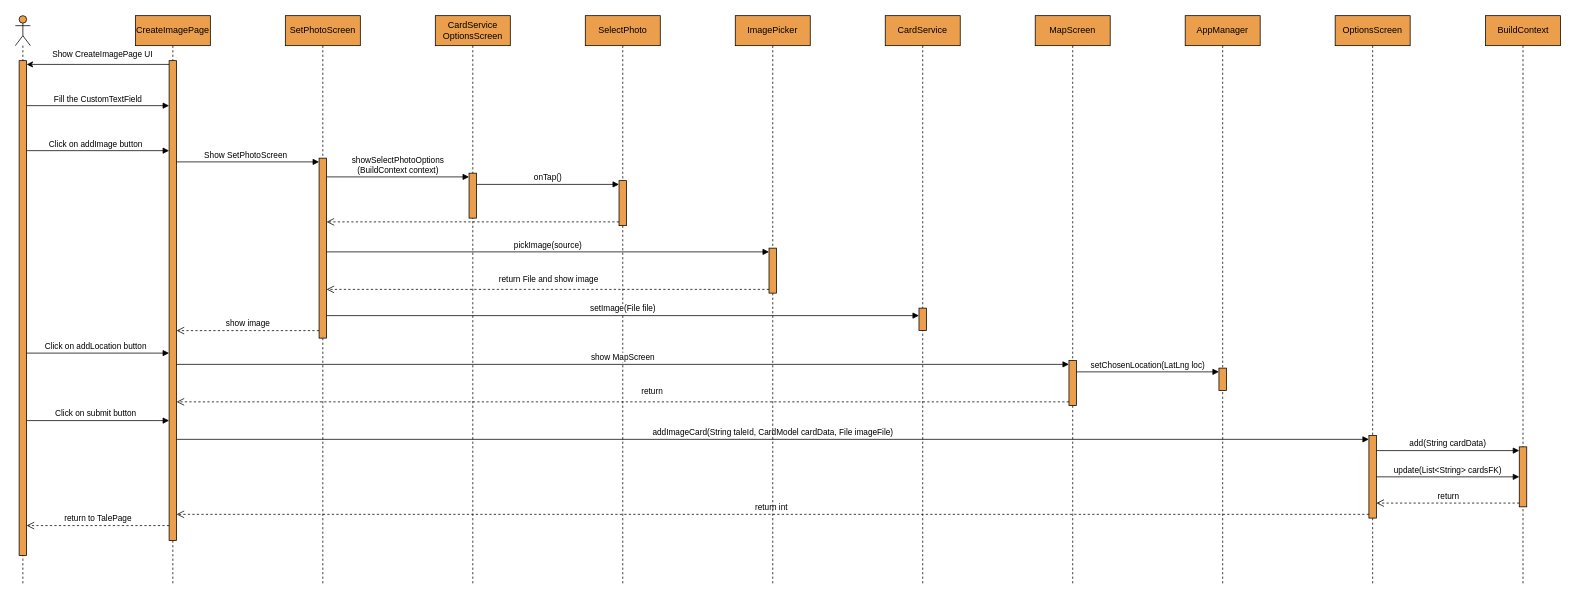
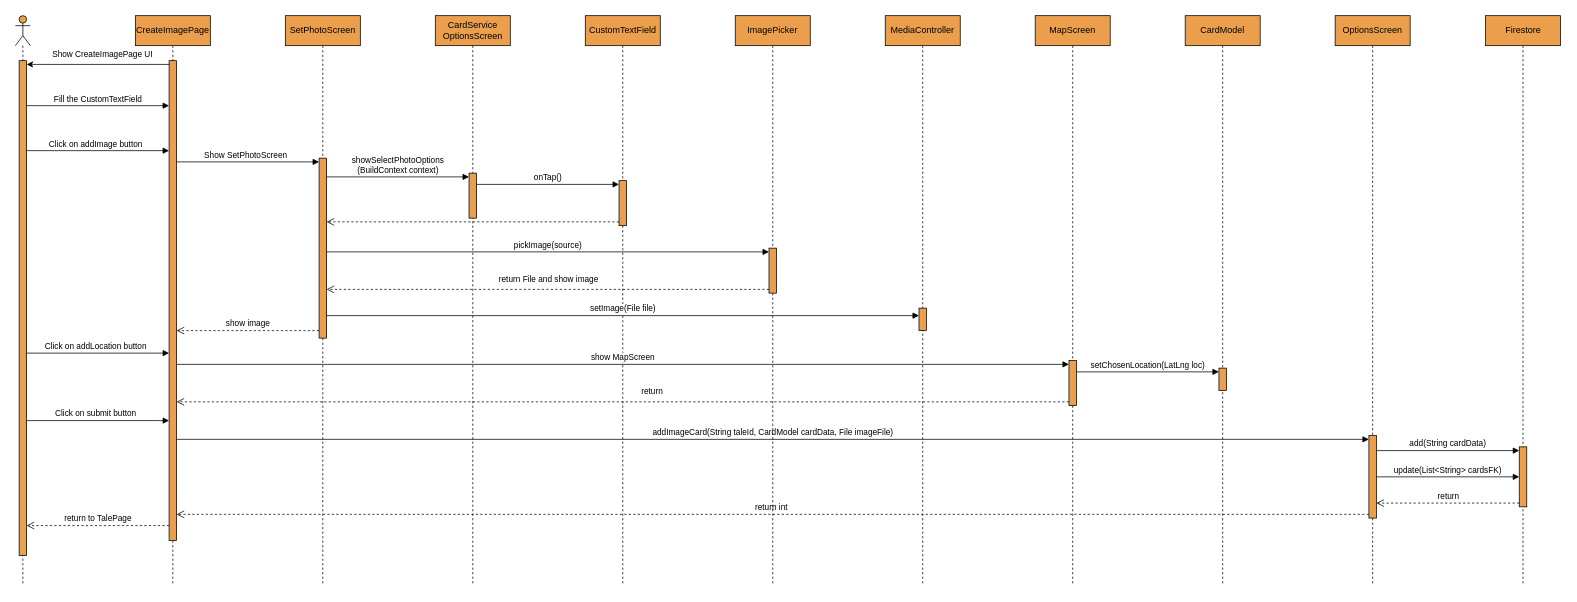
node "SelectPhoto": label "SelectPhoto" -> "CustomTextField"
node "CardService": label "CardService" -> "MediaController"
node "AppManager": label "AppManager" -> "CardModel"
node "BuildContext": label "BuildContext" -> "Firestore"
